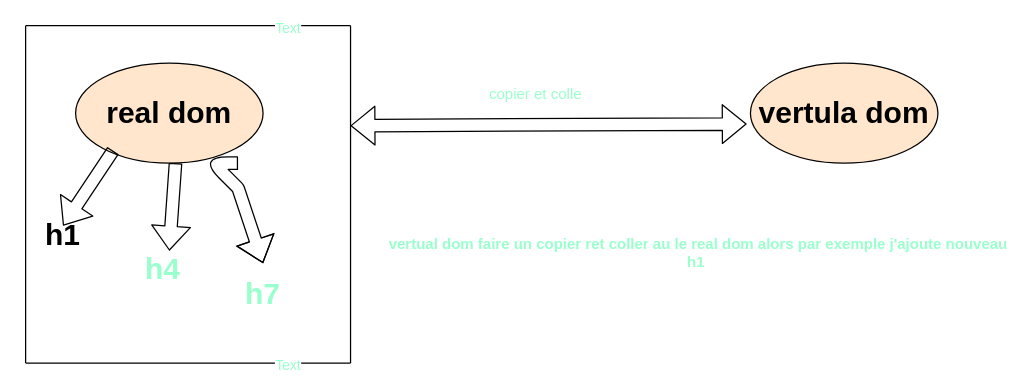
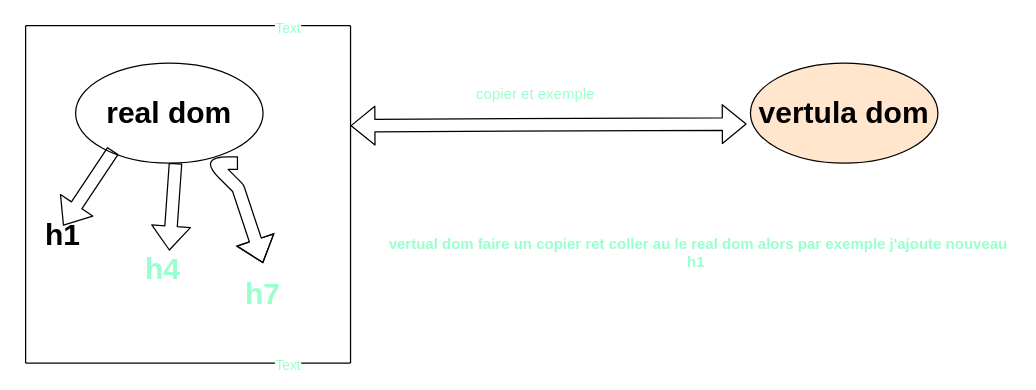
node "copier et colle": label "copier et colle" -> "copier et exemple"
node "real dom": fillcolor #ffe6cc -> #ffffff
